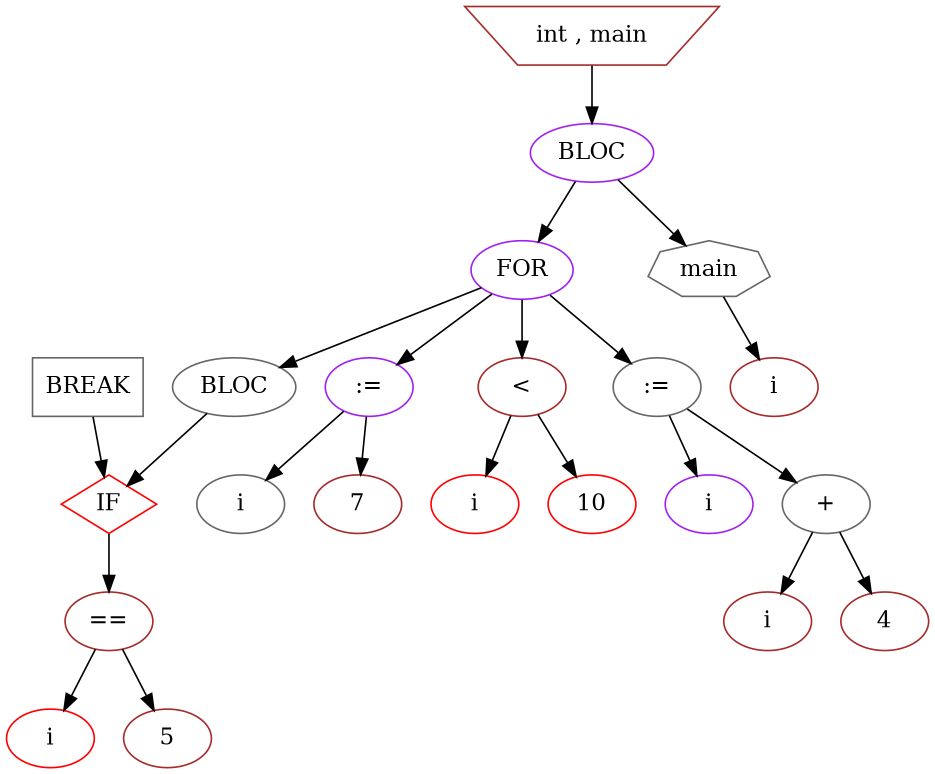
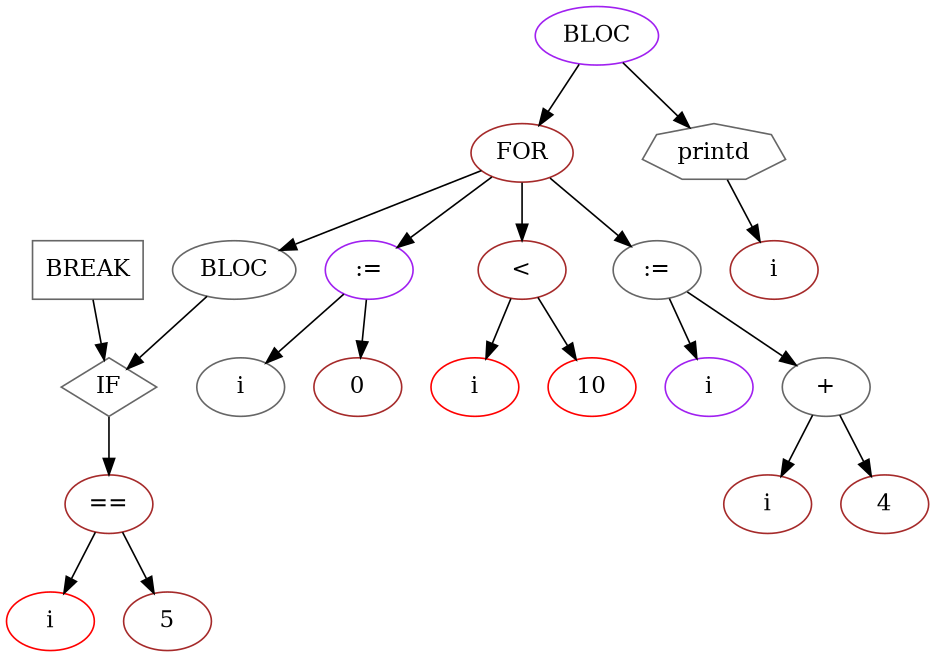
node "int , main": removed
node "FOR": color purple -> brown
node "main": label "main" -> "printd"
node "IF": color red -> gray40
node "7": label "7" -> "0"
